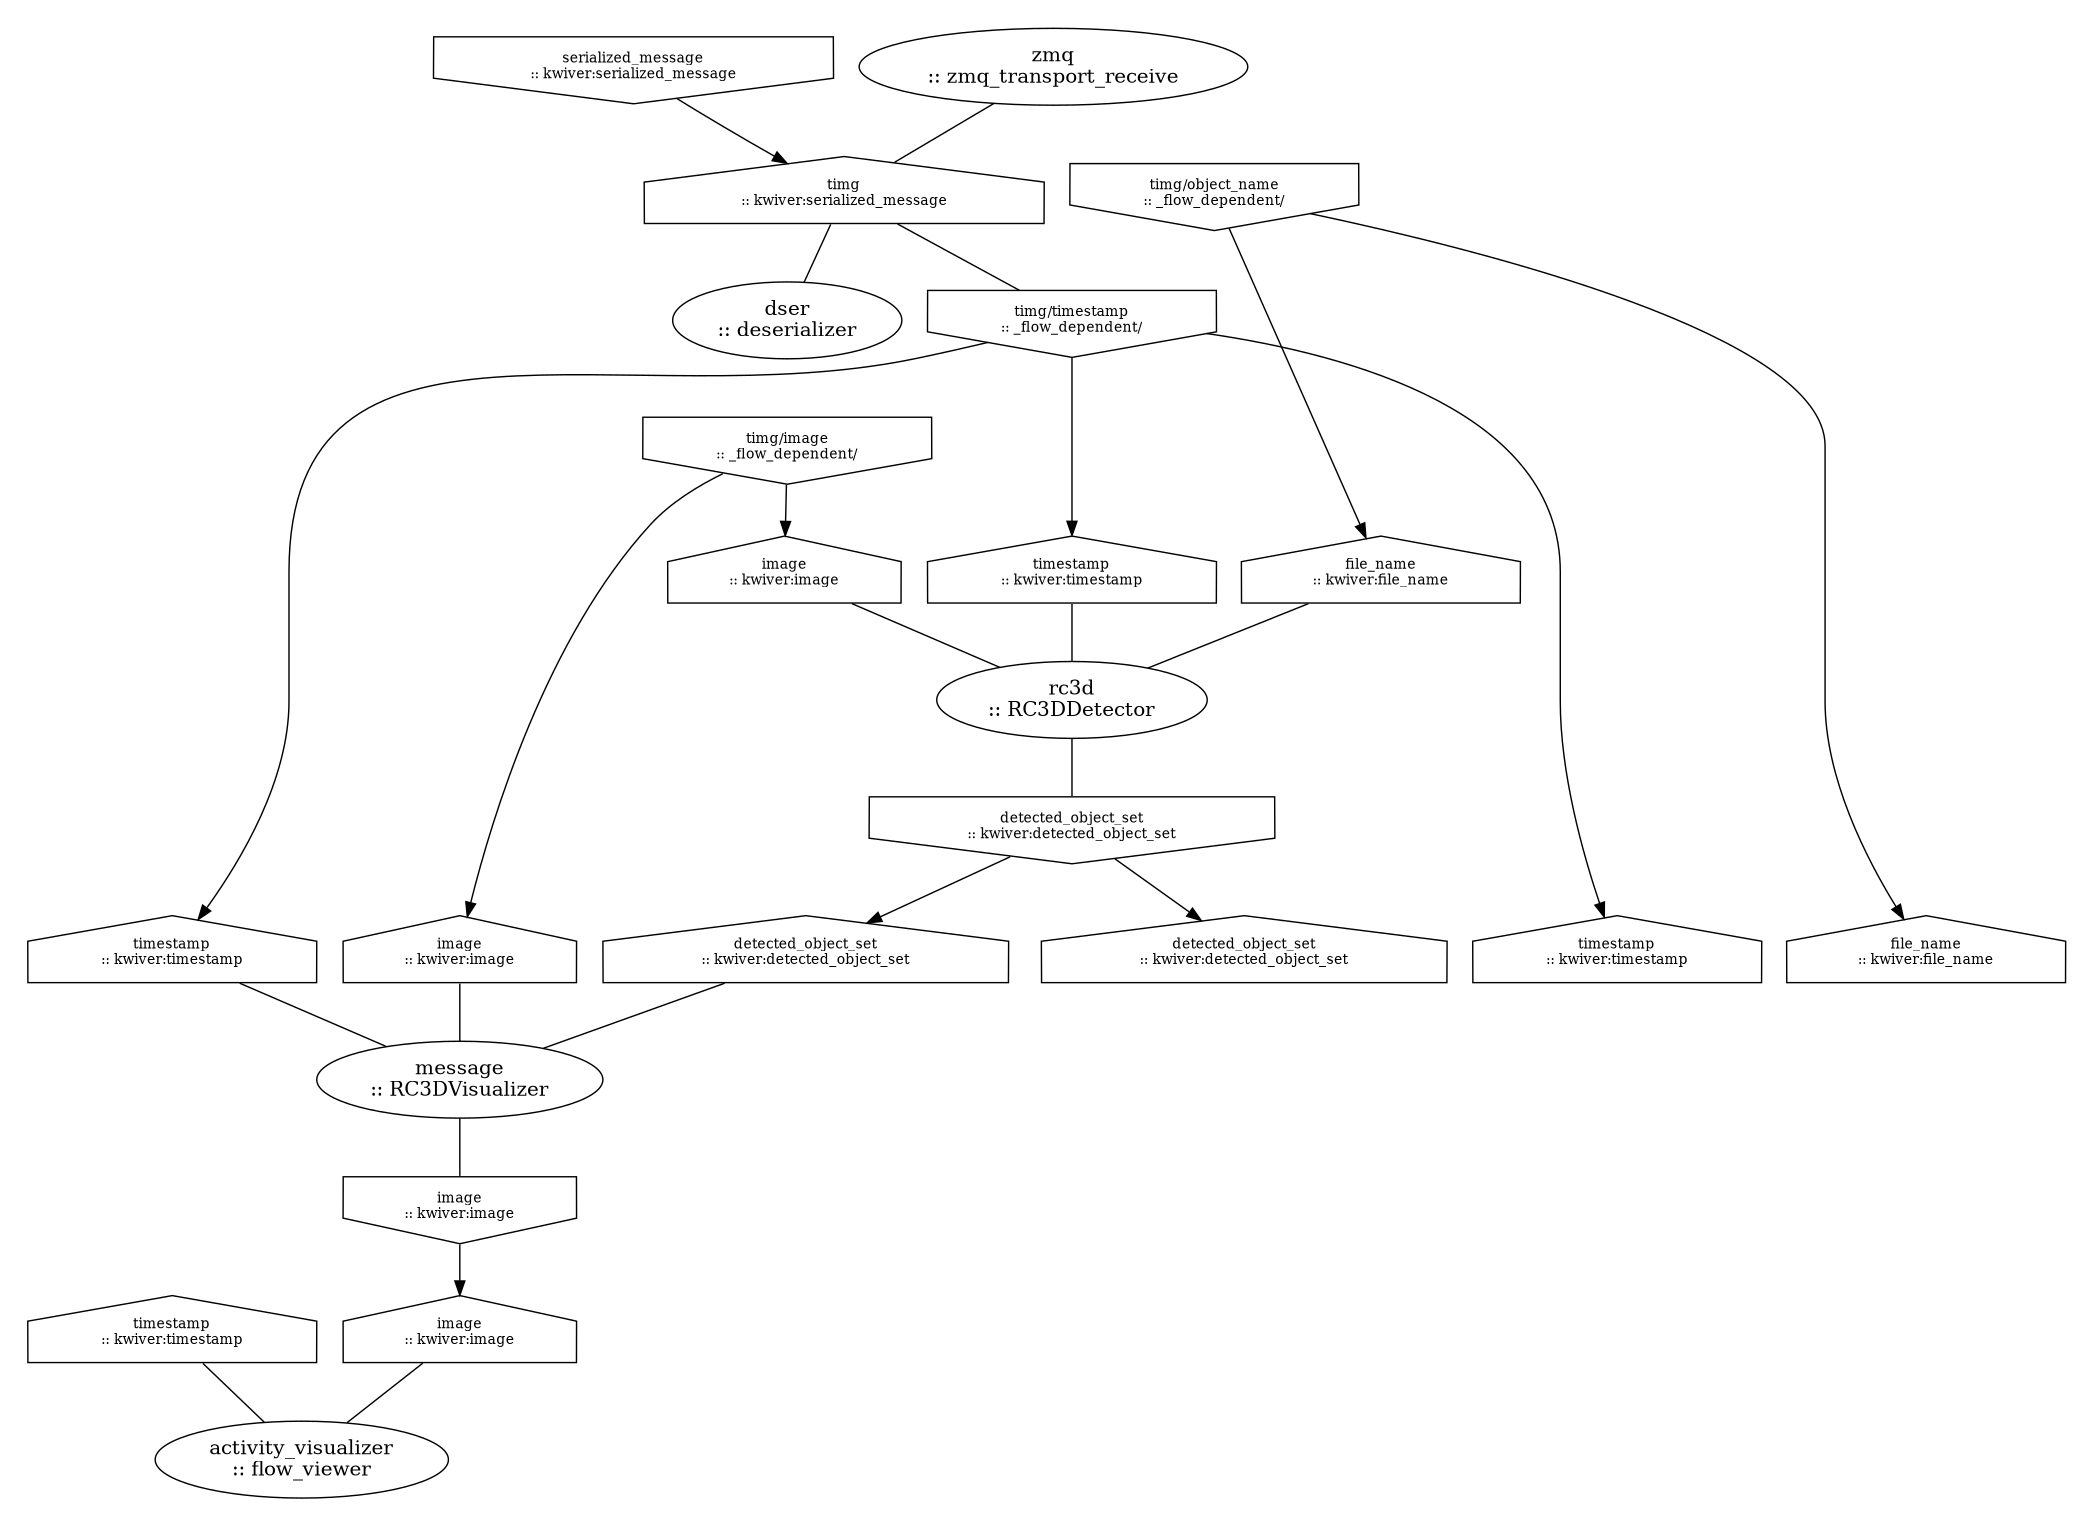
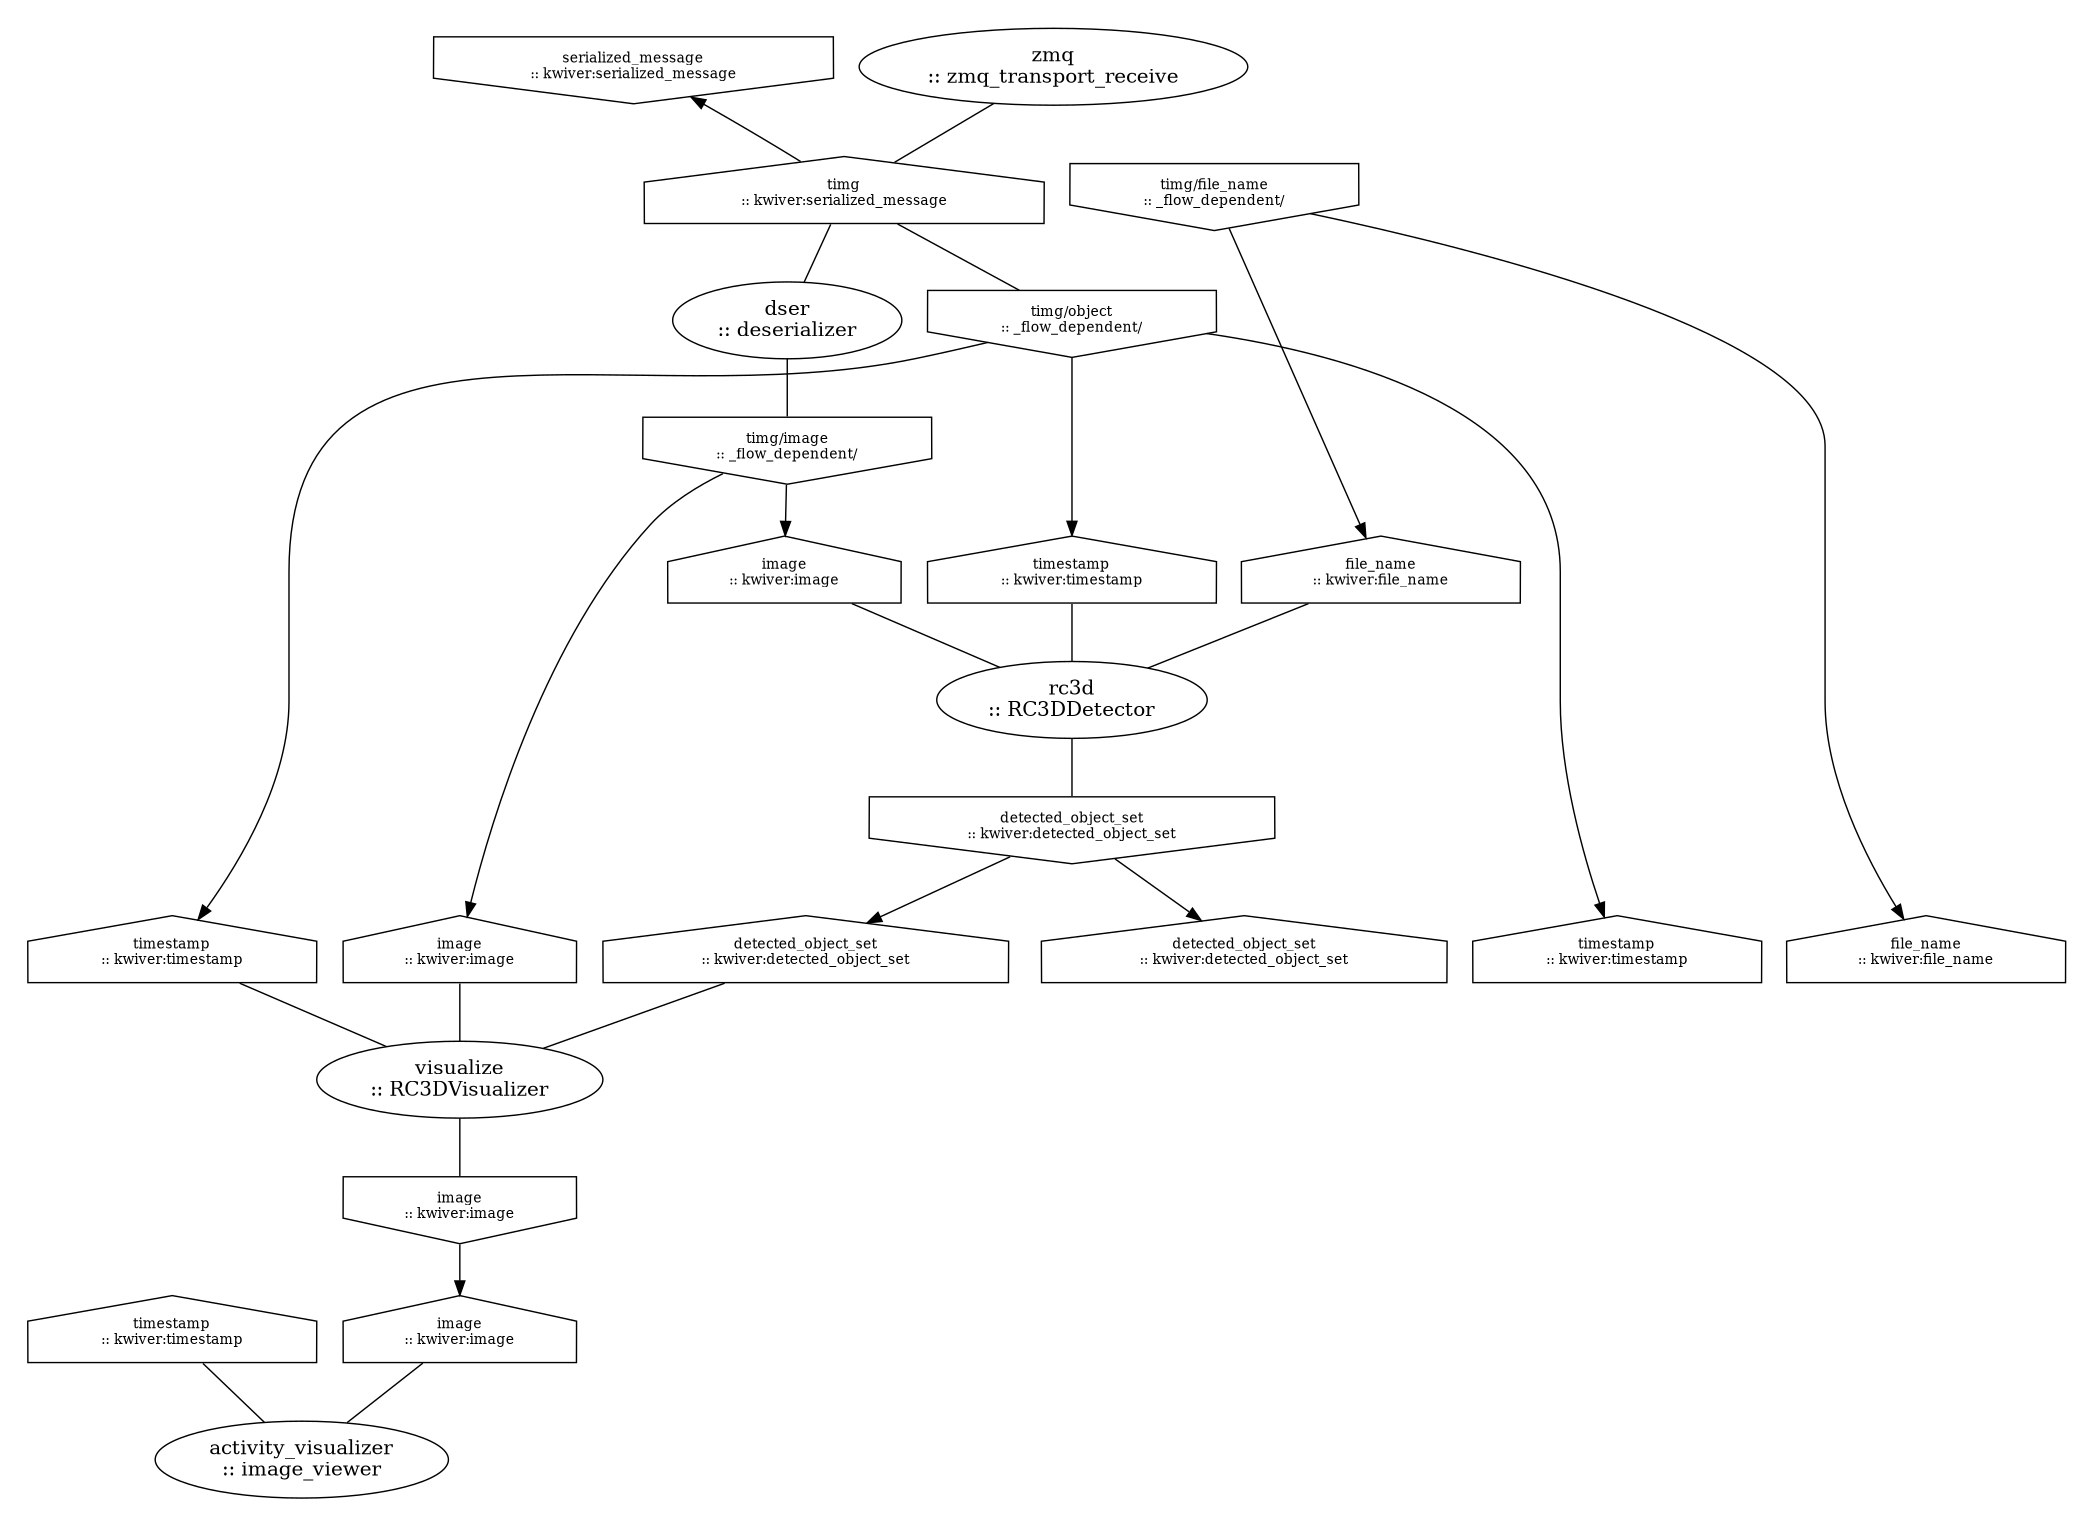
edge "serialized_message :: kwiver:serialized_message" -> "timg :: kwiver:serialized_message": reversed
node "timg/object_name :: _flow_dependent/": label "timg/object_name :: _flow_dependent/" -> "timg/file_name :: _flow_dependent/"
node "timg/timestamp :: _flow_dependent/": label "timg/timestamp :: _flow_dependent/" -> "timg/object :: _flow_dependent/"
edge "dser :: deserializer" -- "timg/image :: _flow_dependent/": added
node "message :: RC3DVisualizer": label "message :: RC3DVisualizer" -> "visualize :: RC3DVisualizer"
node "activity_visualizer :: flow_viewer": label "activity_visualizer :: flow_viewer" -> "activity_visualizer :: image_viewer"
